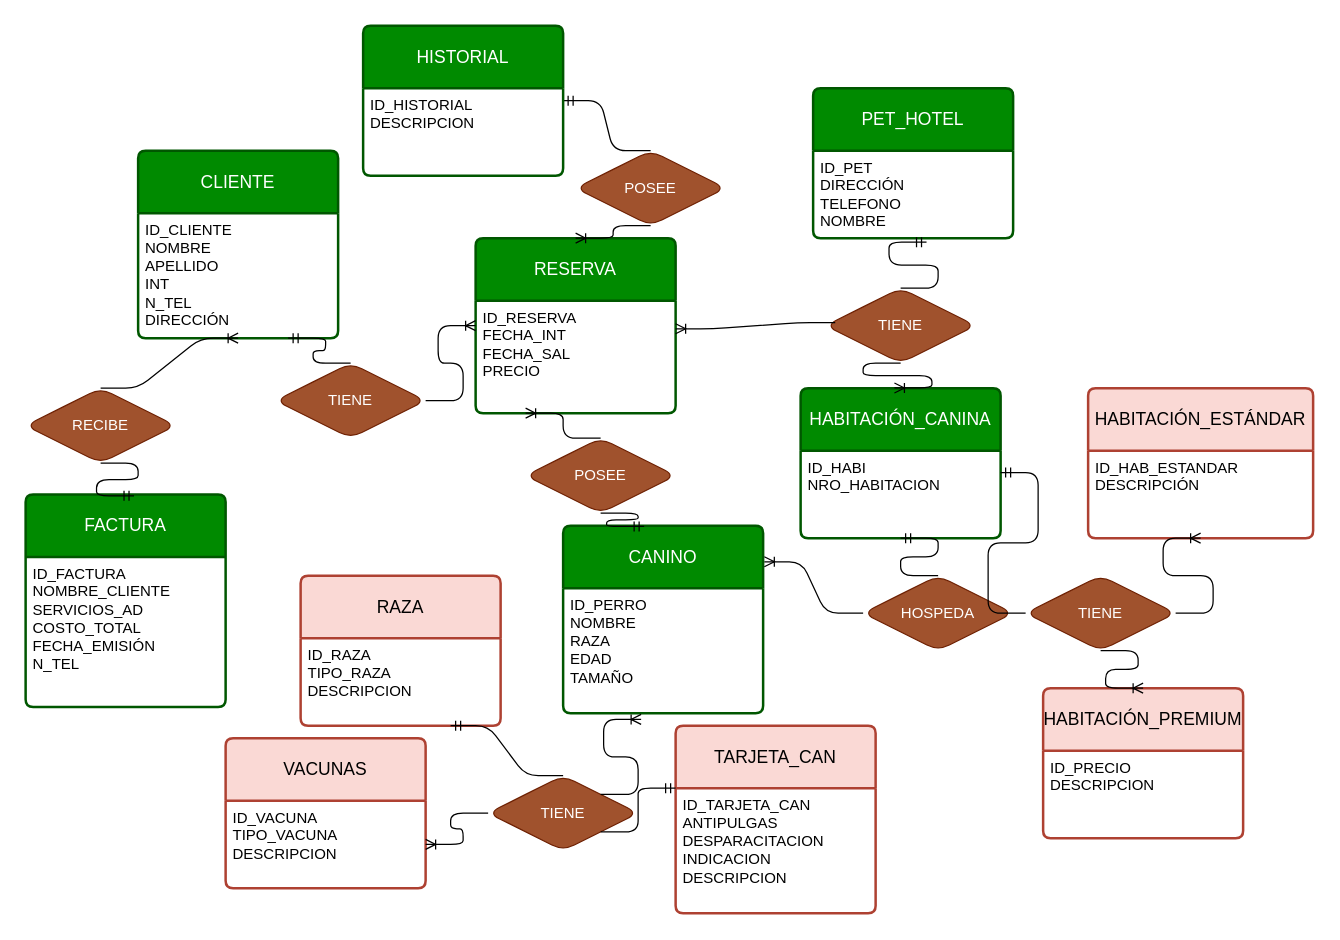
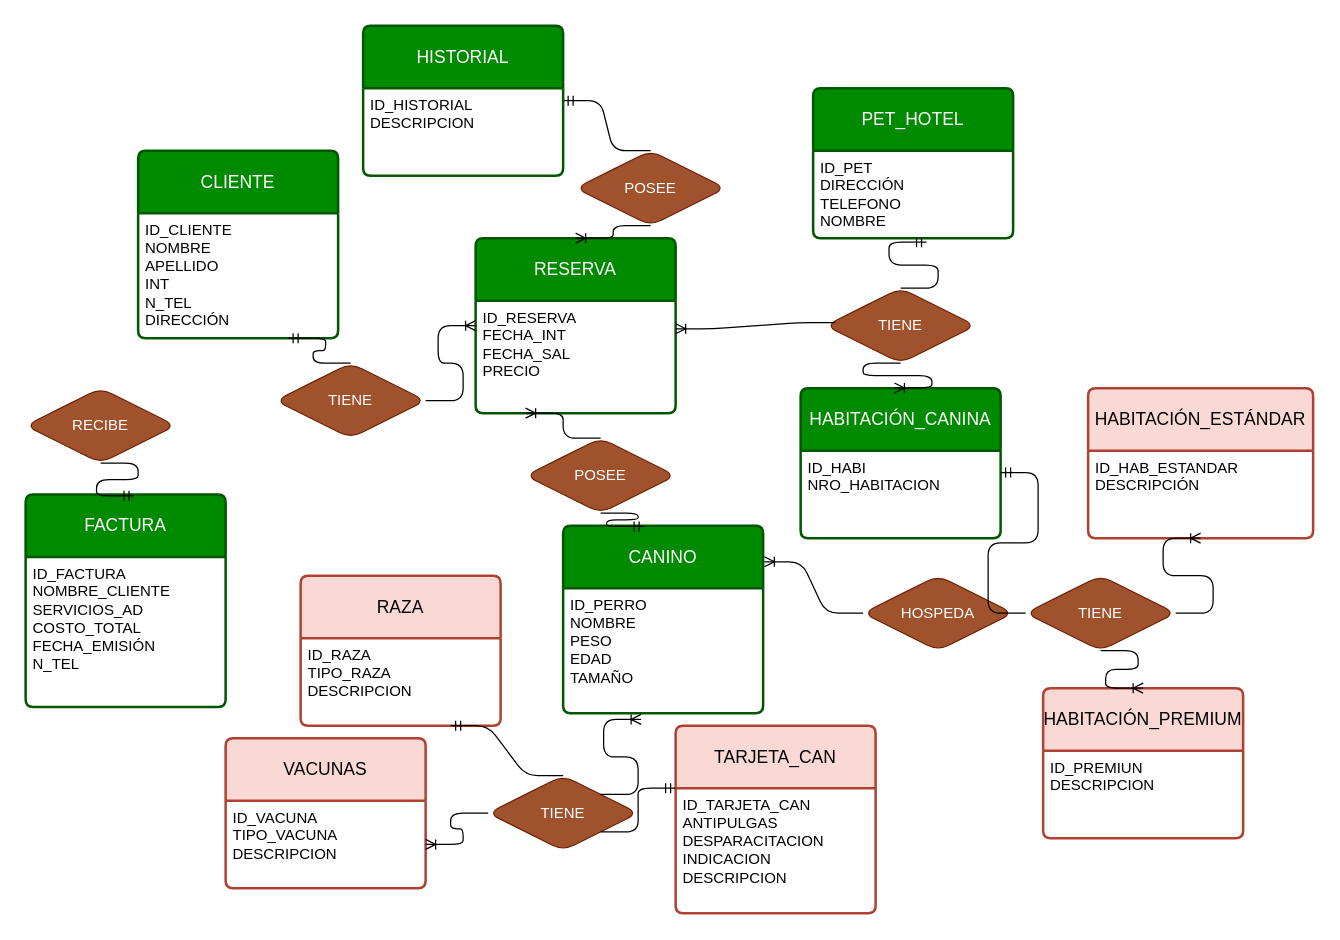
edge "RECIBE" -> "ID_CLIENTE NOMBRE APELLIDO INT N_TEL DIRECCIÓN": removed
edge "HOSPEDA" -> "ID_HABI NRO_HABITACION": removed
node "ID_PERRO NOMBRE RAZA EDAD TAMAÑO": label "ID_PERRO NOMBRE RAZA EDAD TAMAÑO" -> "ID_PERRO NOMBRE PESO EDAD TAMAÑO"
node "ID_PRECIO DESCRIPCION": label "ID_PRECIO DESCRIPCION" -> "ID_PREMIUN DESCRIPCION"
